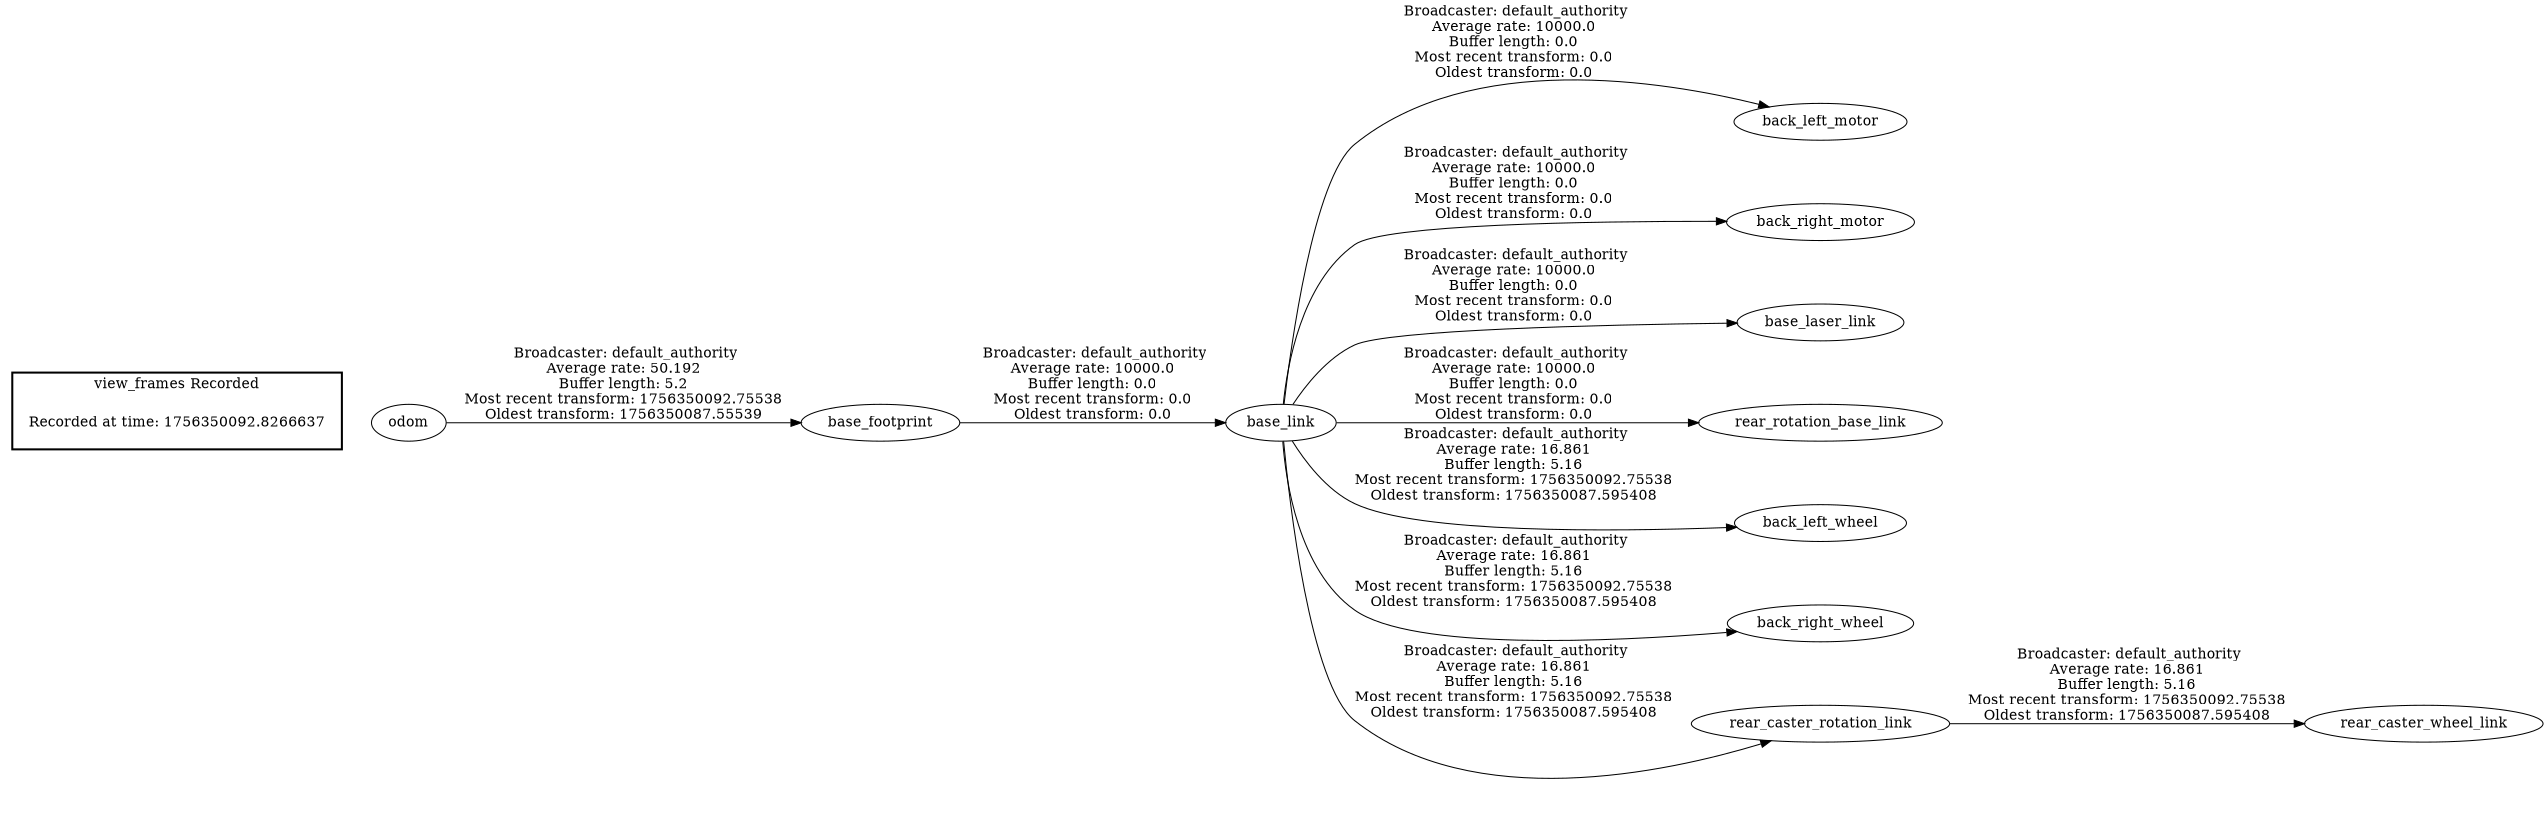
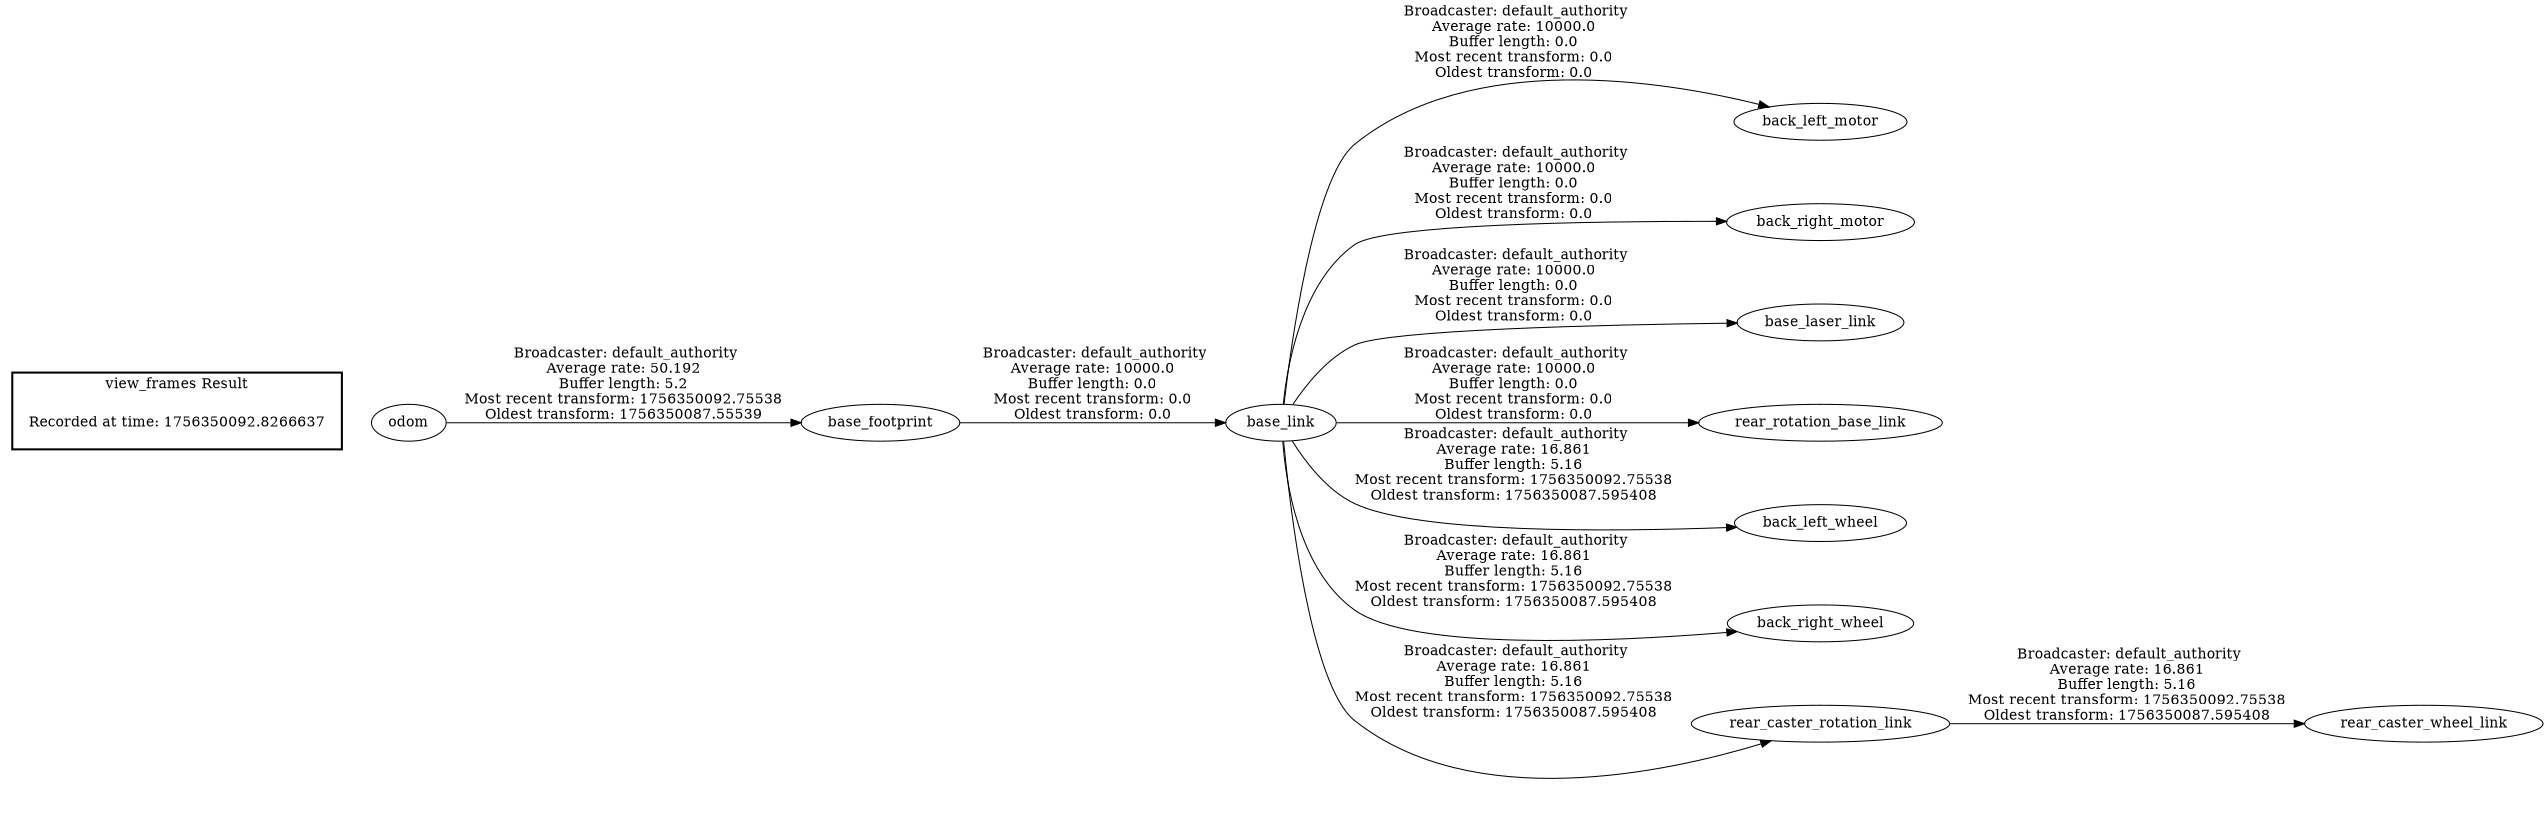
cluster "view_frames Recorded": label "view_frames Recorded" -> "view_frames Result"
